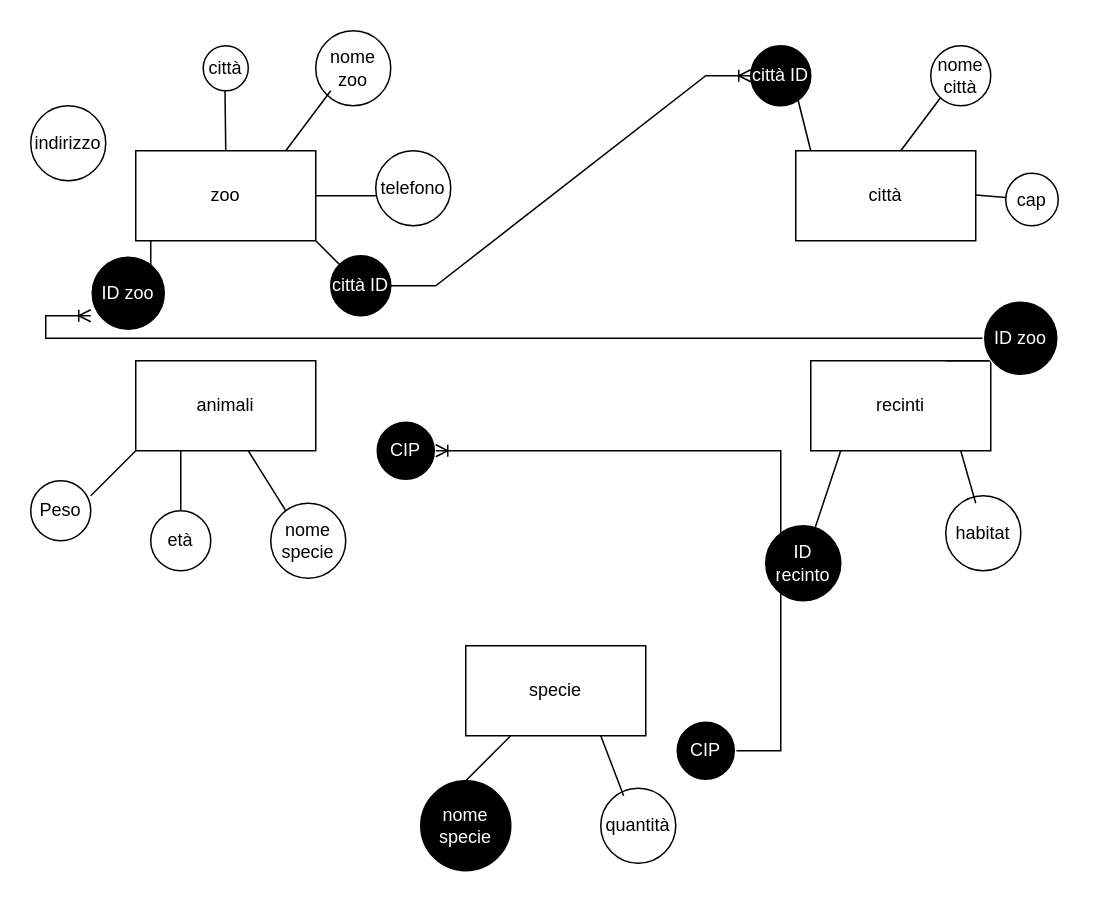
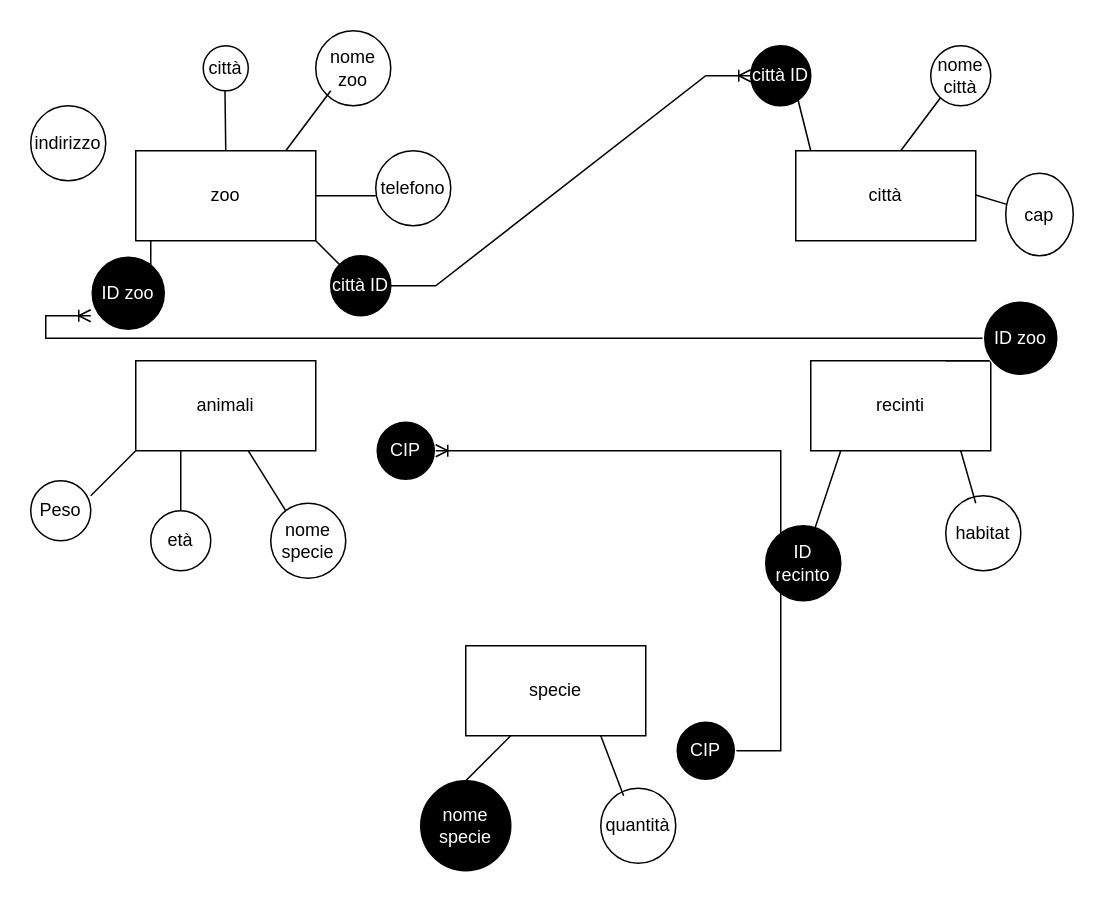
node "cap": size 53x53 -> 68x83
